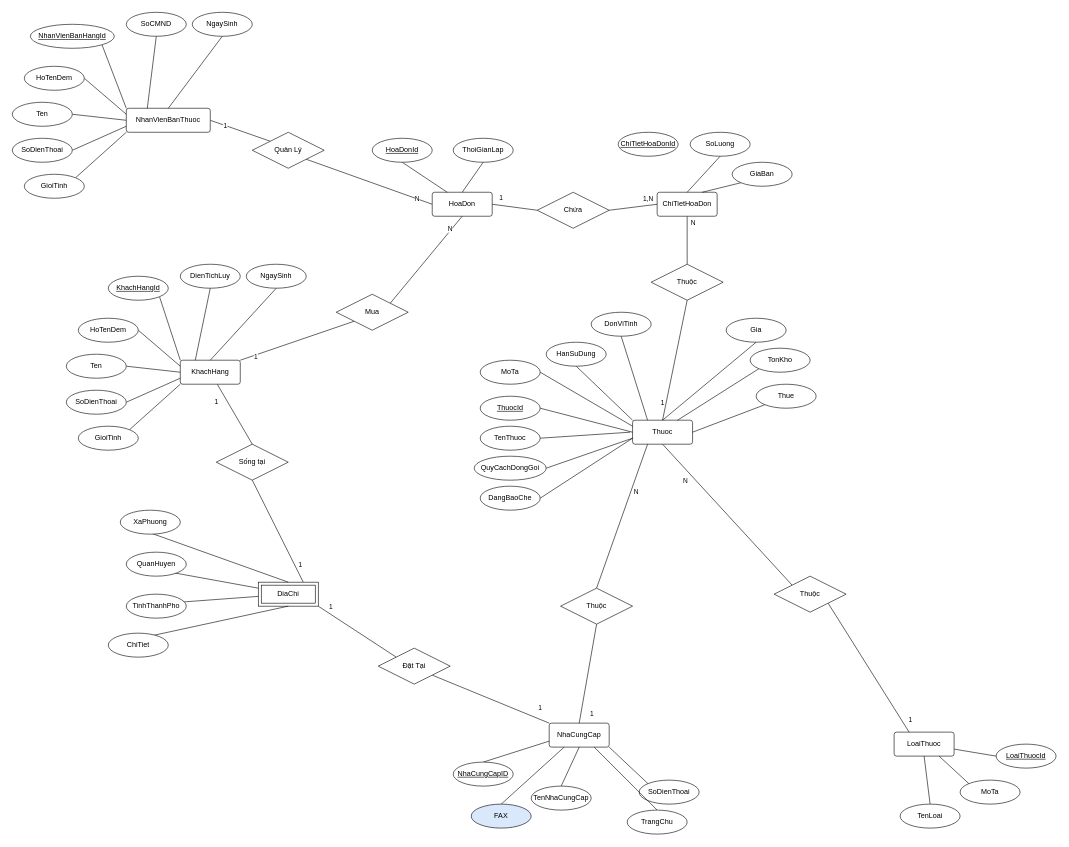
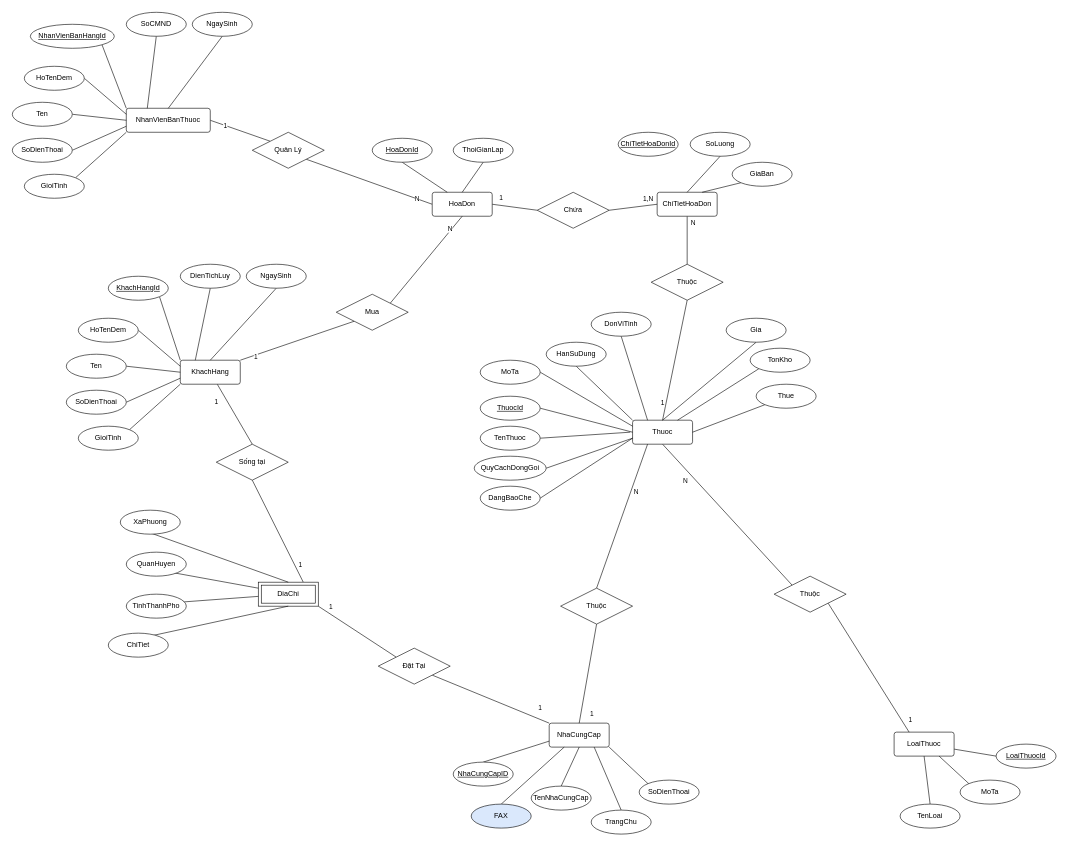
node "TrangChu": moved (657, 822) -> (621, 822)
